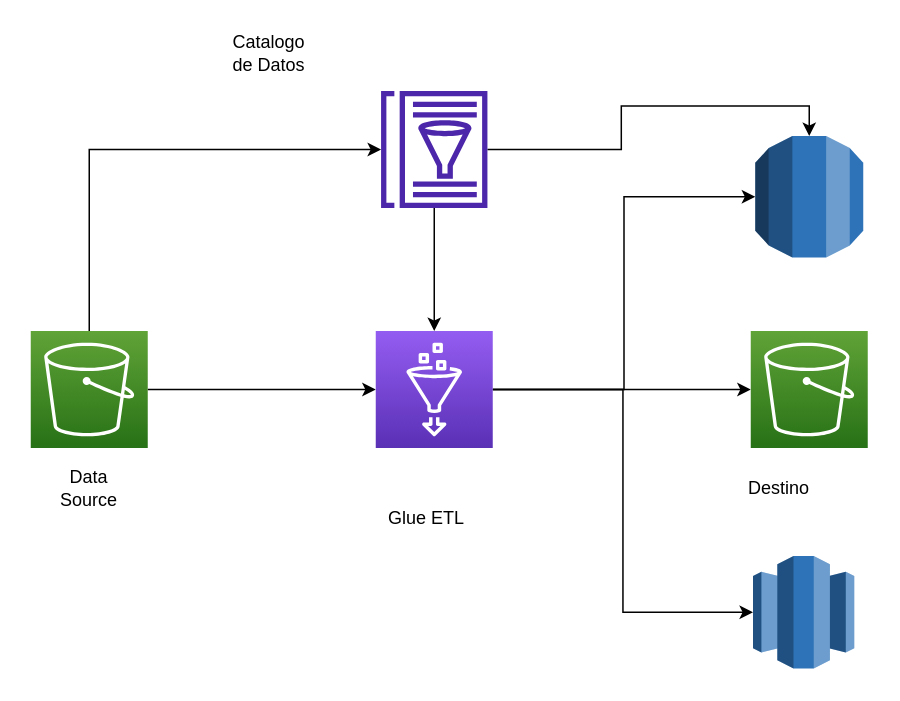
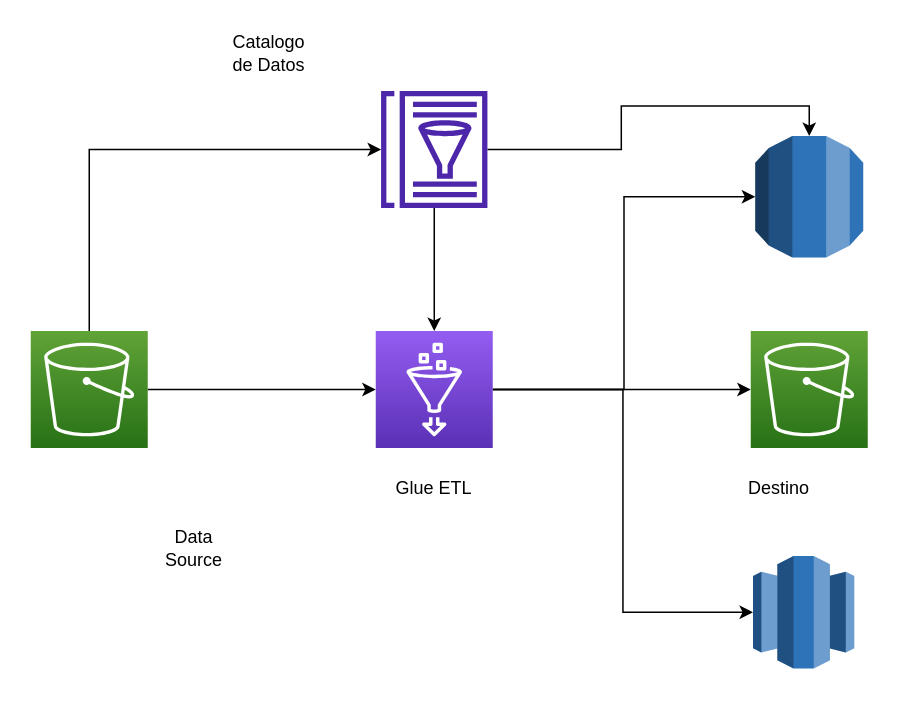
node "Data Source": moved (89, 488) -> (194, 548)
node "Glue ETL": moved (427, 518) -> (434, 488)
